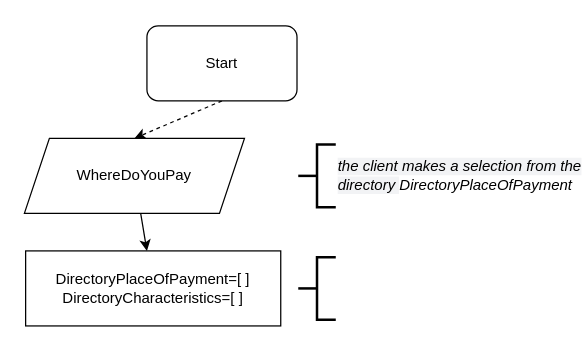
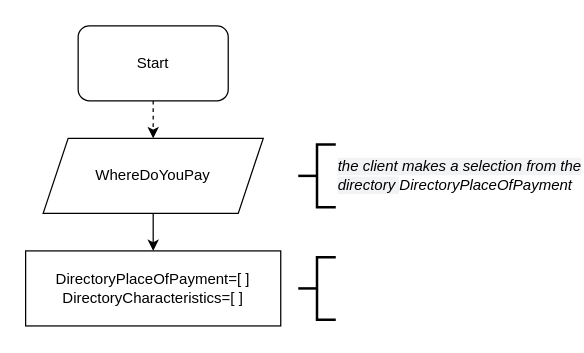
node "Start": moved (222, 63) -> (153, 63)
node "WhereDoYouPay": moved (134, 176) -> (153, 176)
